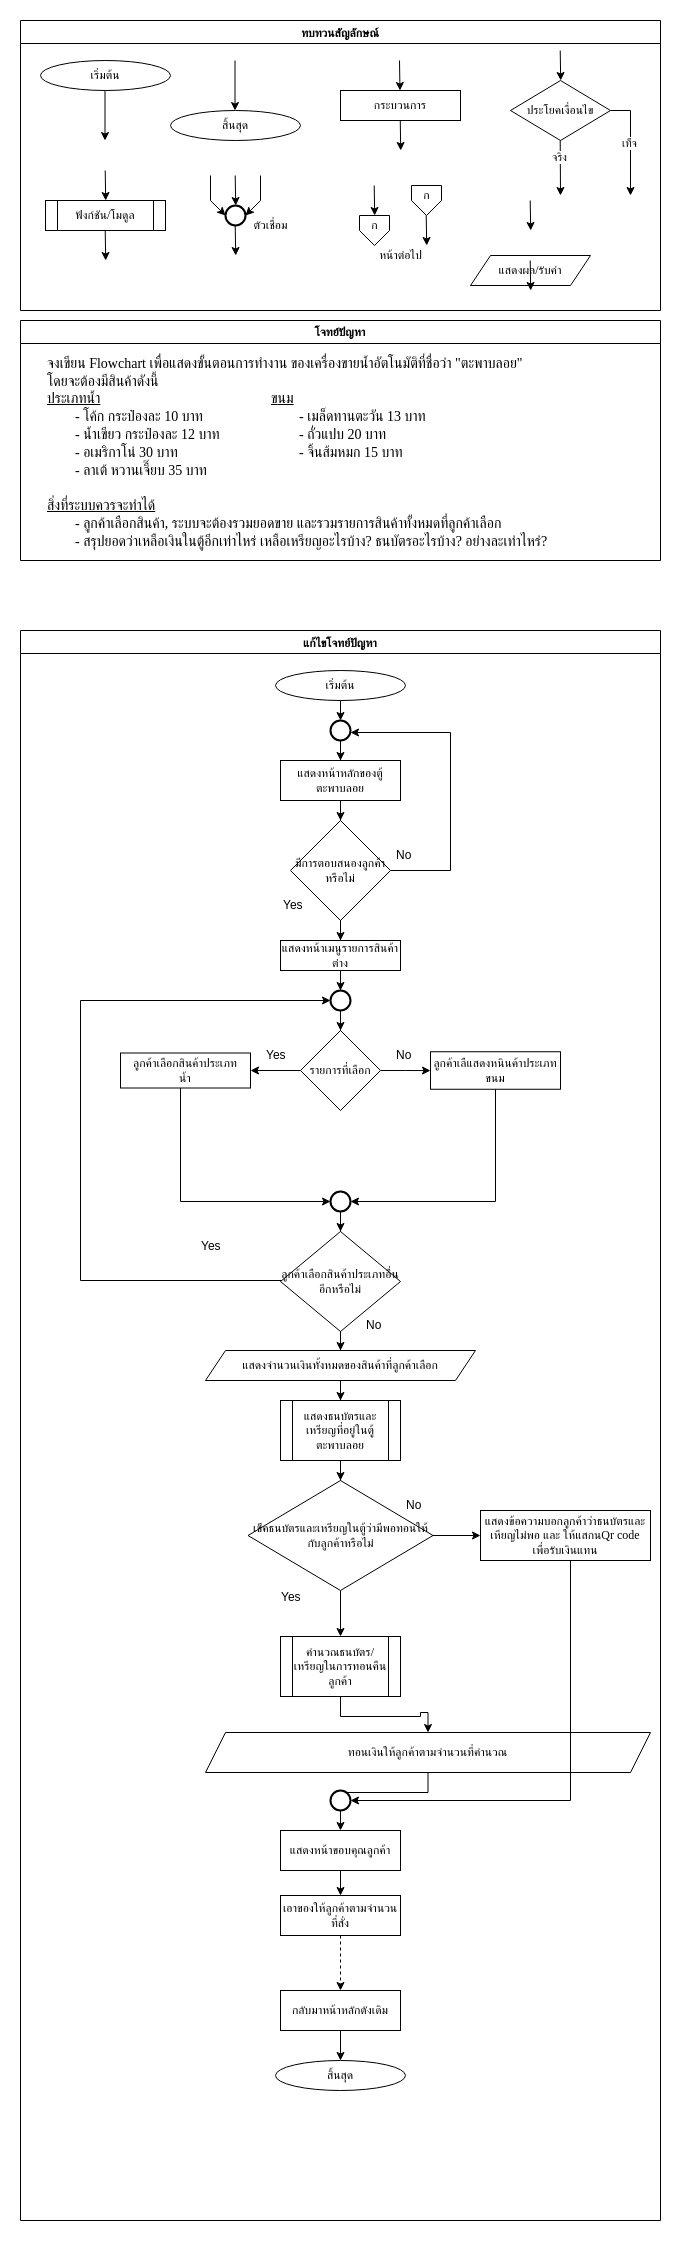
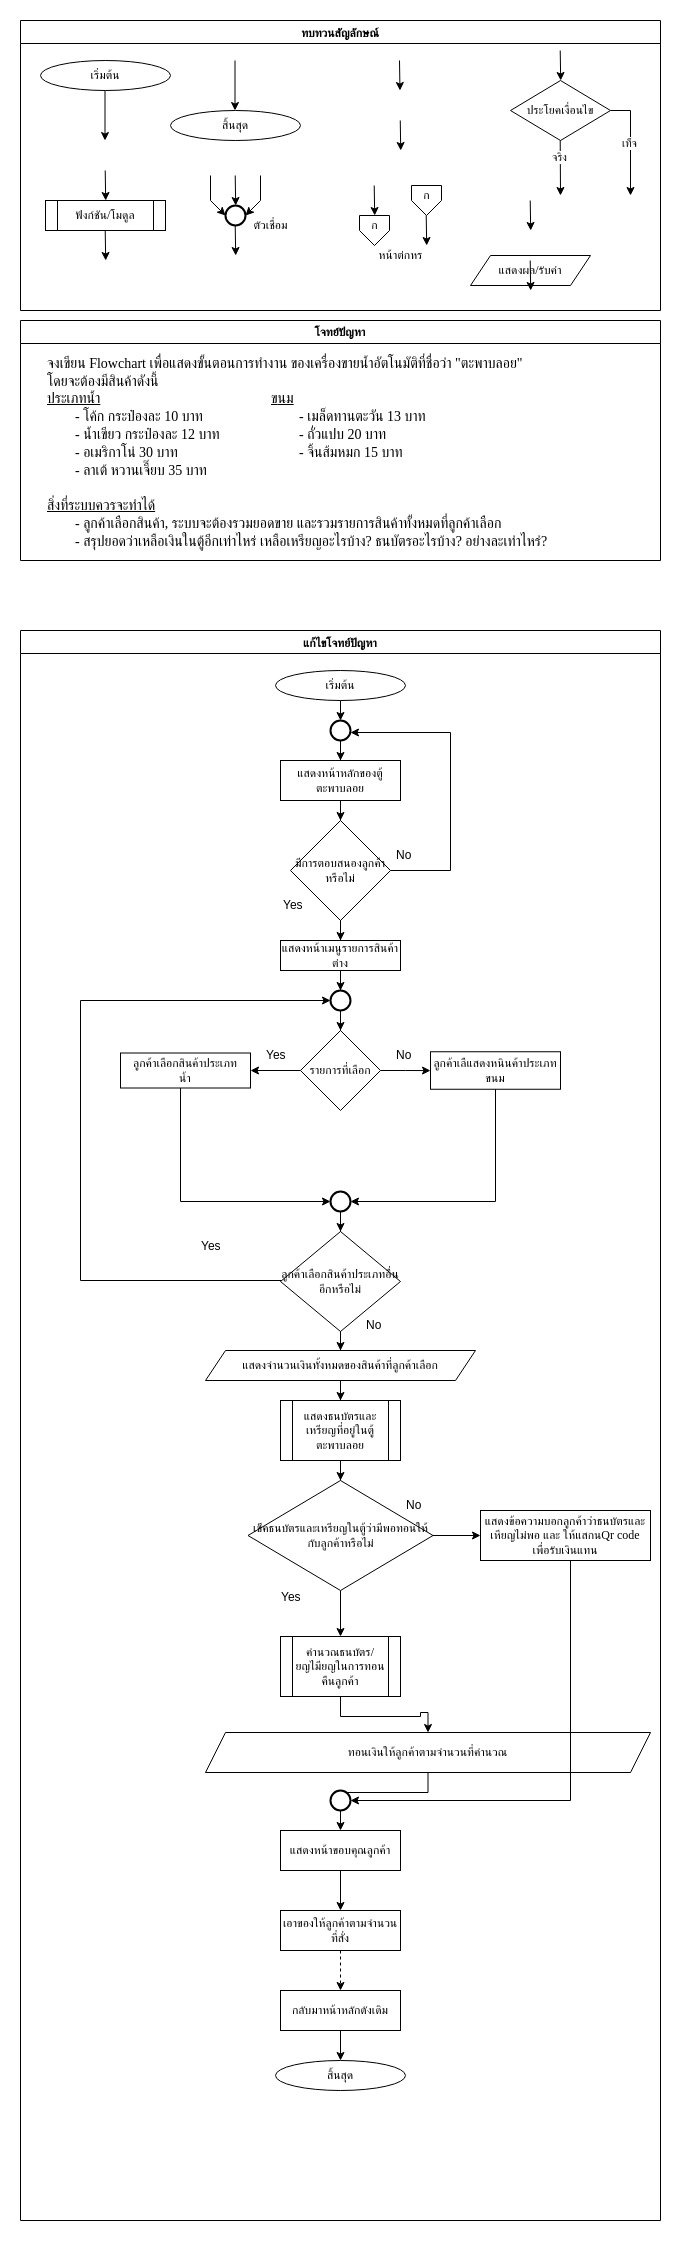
node "กระบวนการ": removed
node "หน้าต่อไป": label "หน้าต่อไป" -> "หน้าต่กหร"
node "คำนวณธนบัตร/เหรียญในการทอนคืนลูกค้า": label "คำนวณธนบัตร/เหรียญในการทอนคืนลูกค้า" -> "คำนวณธนบัตร/ยญไมียญในการทอนคืนลูกค้า"
node "เอาของให้ลูกค้าตามจำนวนที่สั่ง": moved (341, 1916) -> (341, 1931)
